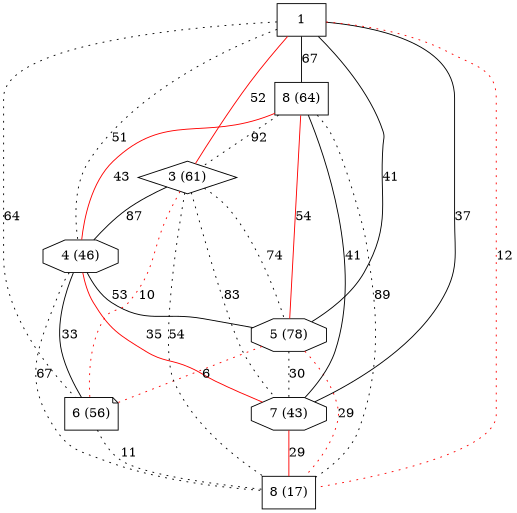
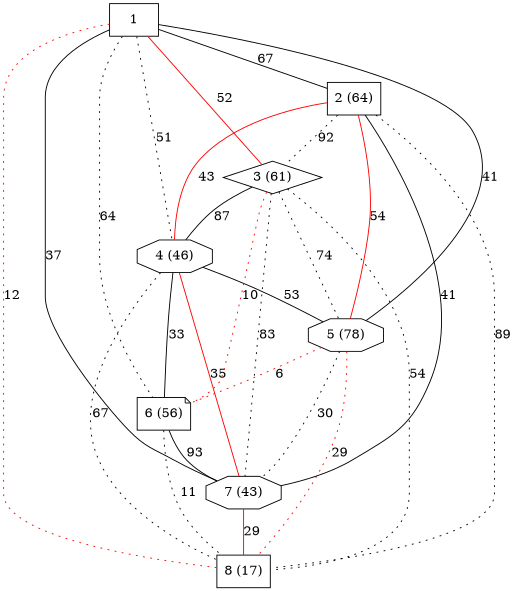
node "8 (64)": label "8 (64)" -> "2 (64)"
edge "6 (56)" -- "7 (43)": added, label "93"
